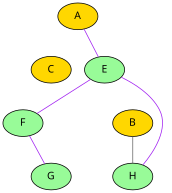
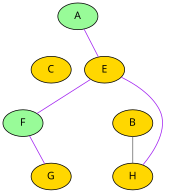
node "A": fillcolor gold -> palegreen
node "E": fillcolor palegreen -> gold
node "G": fillcolor palegreen -> gold
node "H": fillcolor palegreen -> gold
